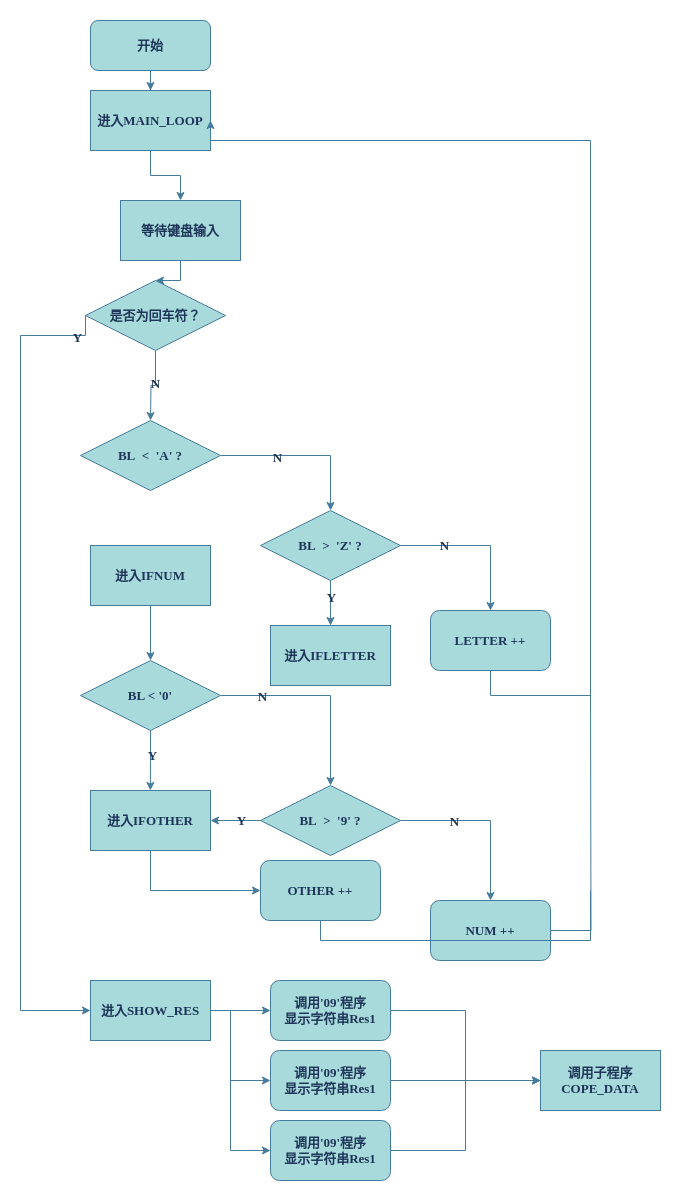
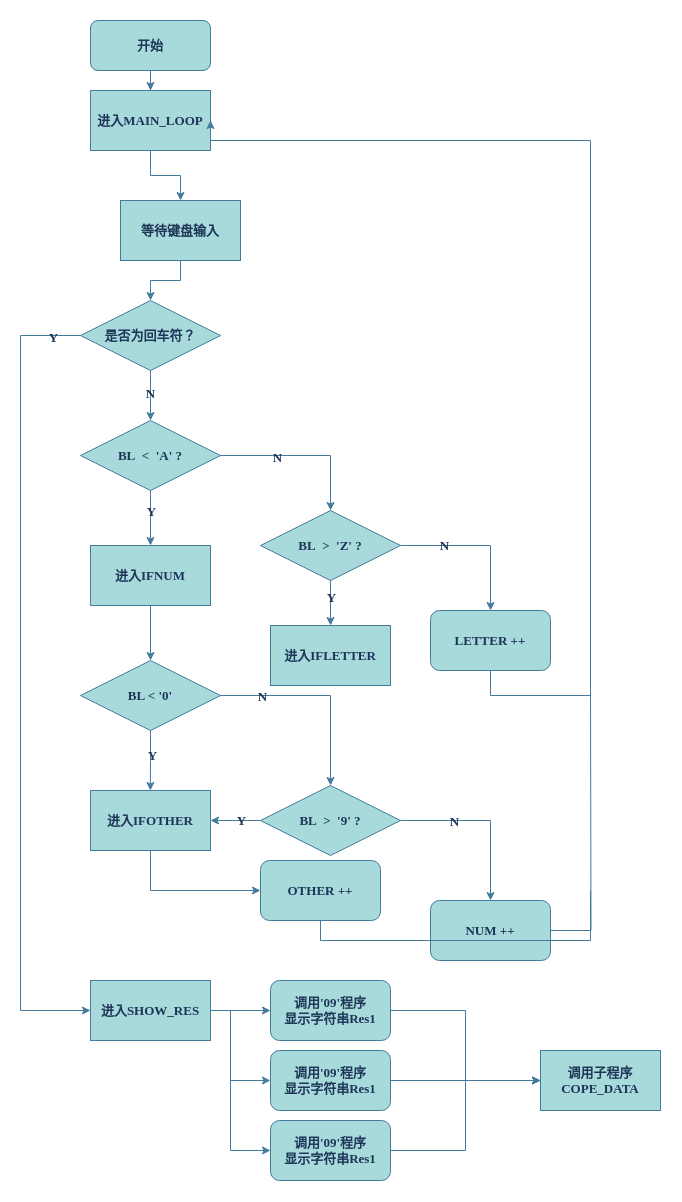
node "是否为回车符？": moved (156, 316) -> (151, 336)
edge "BL < 'A' ?" -> "进入IFNUM": added, label "Y"
